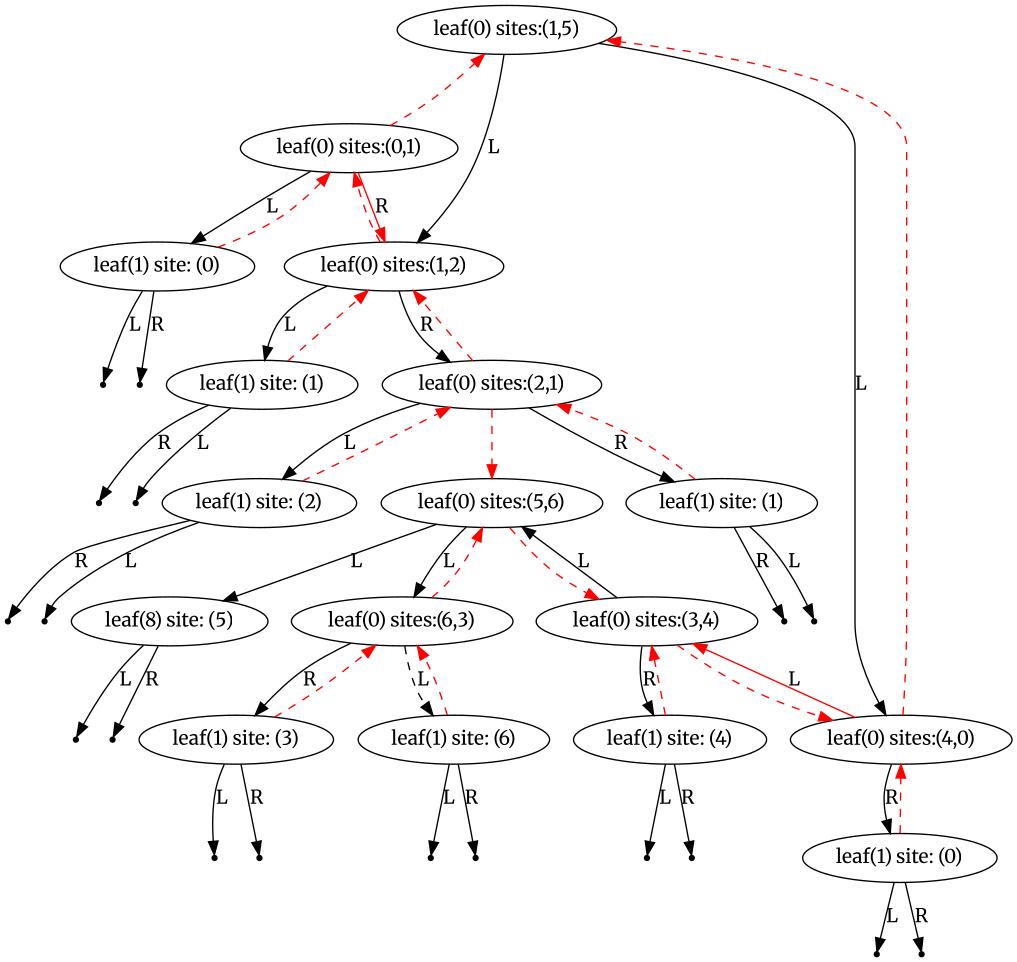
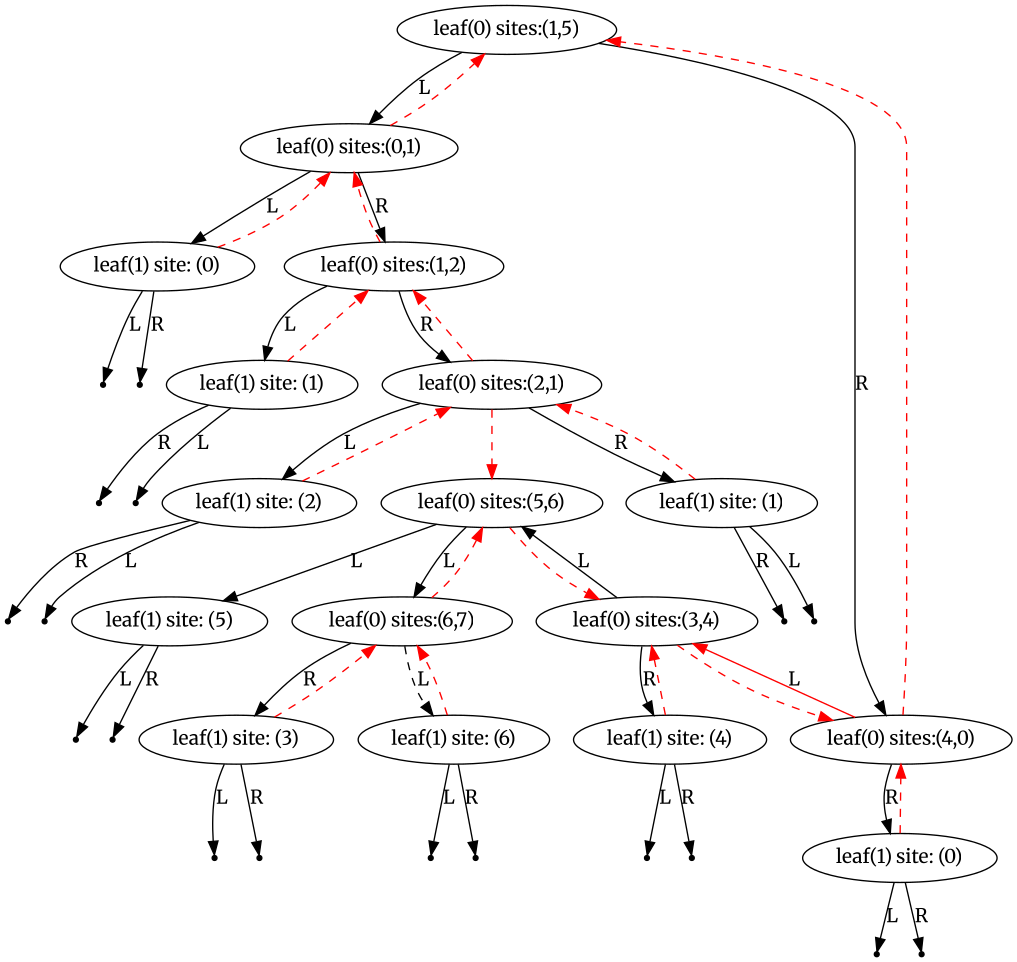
edge "leaf(0) sites:(1,5)" -> "leaf(0) sites:(1,2)": now "leaf(0) sites:(1,5)" -> "leaf(0) sites:(0,1)"
edge "leaf(0) sites:(0,1)" -> "leaf(0) sites:(1,2)": color red -> black
edge "leaf(0) sites:(1,5)" -> "leaf(0) sites:(4,0)": label "L" -> "R"
node "leaf(8) site: (5)": label "leaf(8) site: (5)" -> "leaf(1) site: (5)"
node "leaf(0) sites:(6,3)": label "leaf(0) sites:(6,3)" -> "leaf(0) sites:(6,7)"
